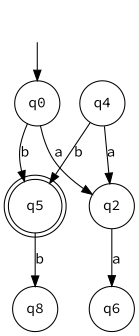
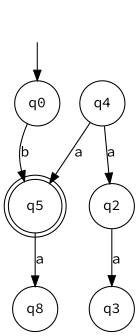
edge "q4" -> "q5": label "b" -> "a"
edge "q0" -> "q2": removed, label "a"
edge "q5" -> "q8": label "b" -> "a"
node "q6": label "q6" -> "q3"
